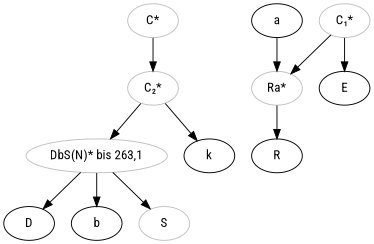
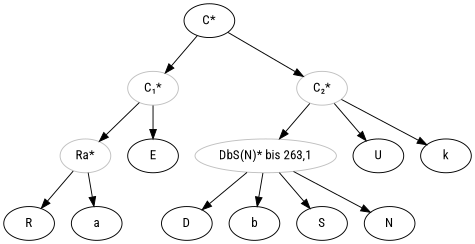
node "C*": color grey -> black
edge "a" -> "Ra*": reversed
edge "C*" -> "C₁*": added
node "U": added
node "S": color grey -> black
node "N": added
